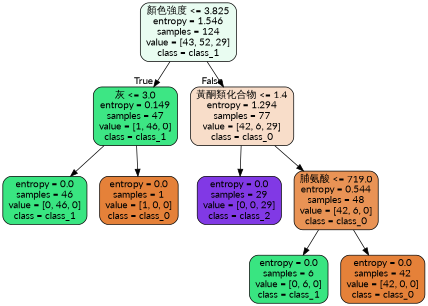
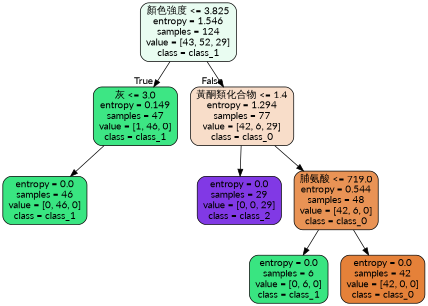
node "entropy = 0.0 samples = 1 value = [1, 0, 0] class = class_0": removed
